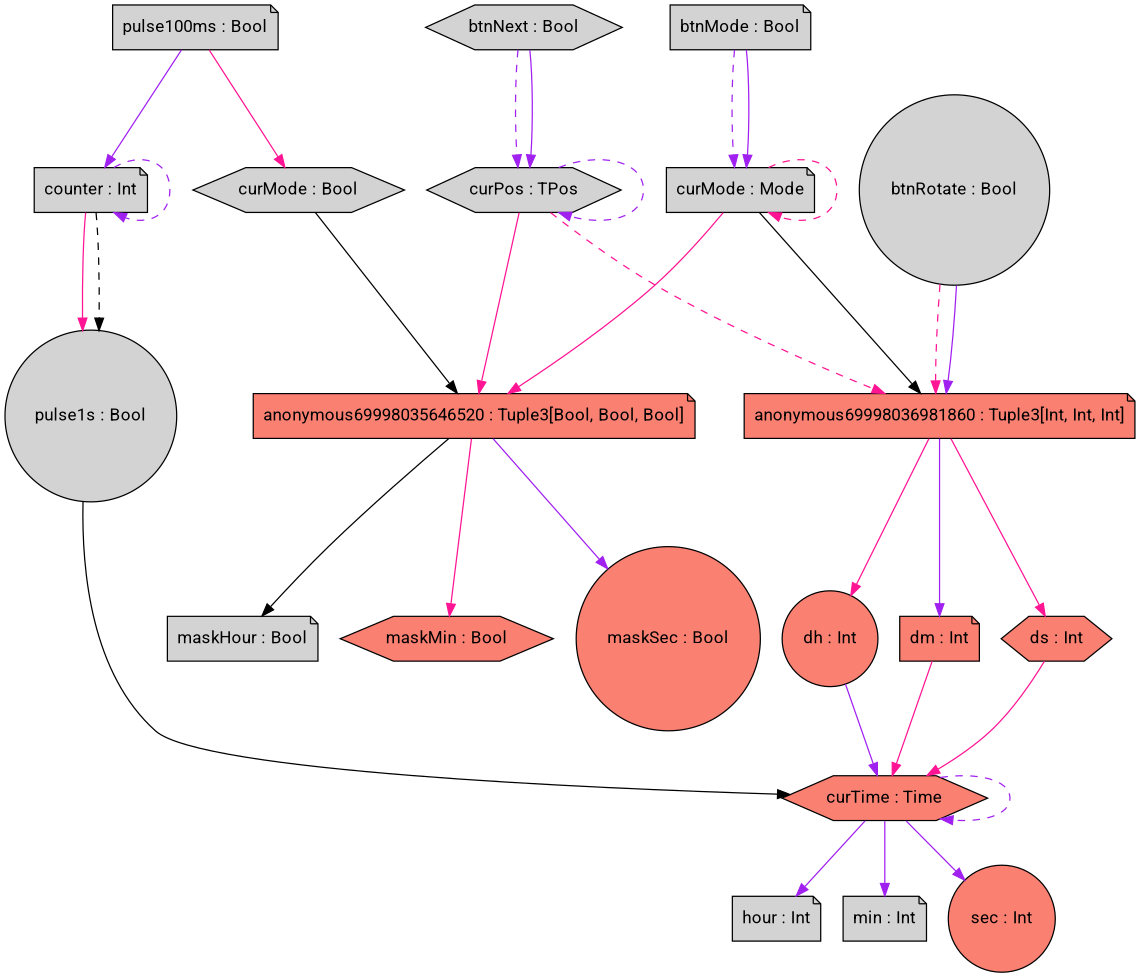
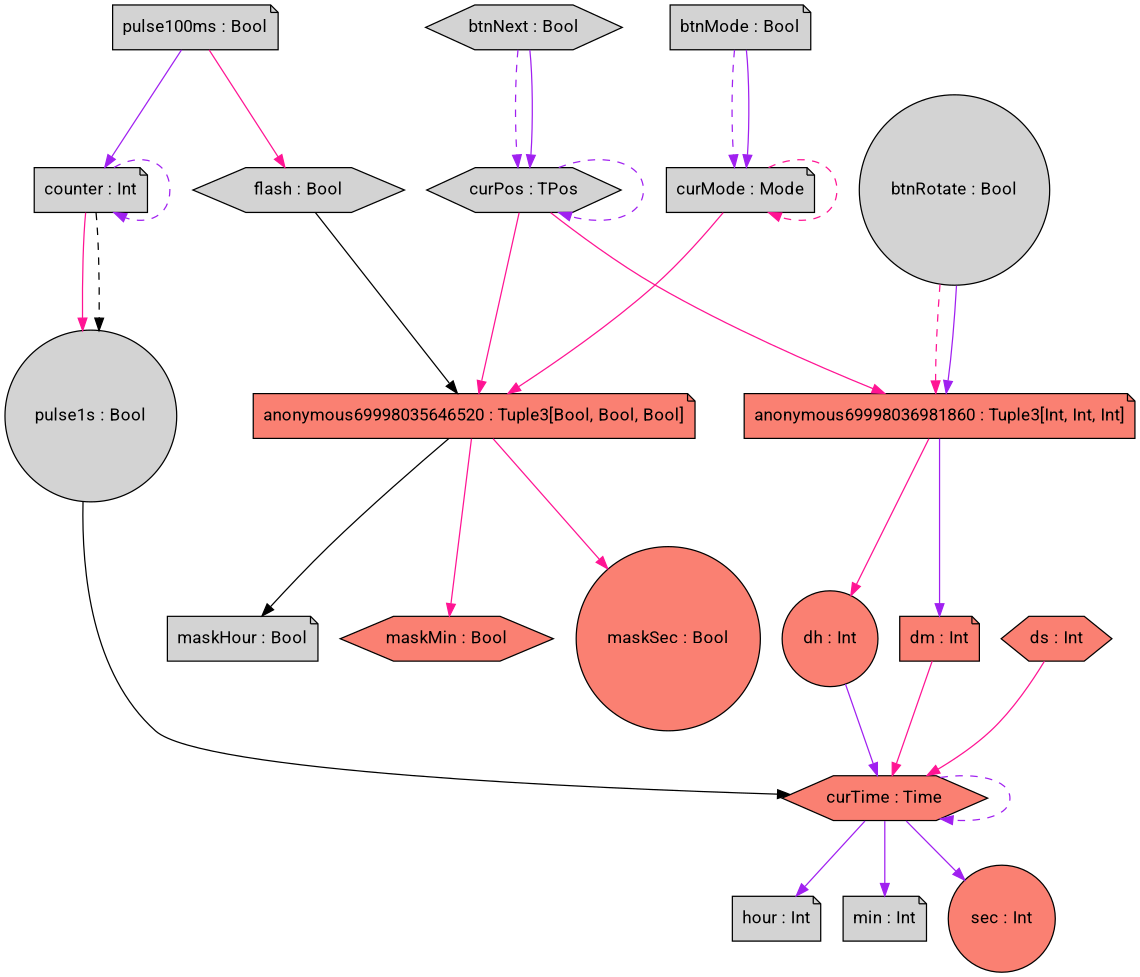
node "curMode : Bool": label "curMode : Bool" -> "flash : Bool"
edge "curMode : Mode" -> "anonymous69998036981860 : Tuple3[Int, Int, Int]": removed
edge "curPos : TPos" -> "anonymous69998036981860 : Tuple3[Int, Int, Int]": style dashed -> solid
edge "anonymous69998035646520 : Tuple3[Bool, Bool, Bool]" -> "maskSec : Bool": color purple -> deeppink
edge "anonymous69998036981860 : Tuple3[Int, Int, Int]" -> "ds : Int": removed
